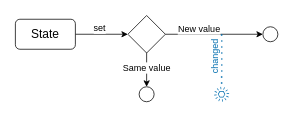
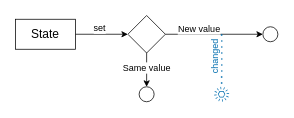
node "State": shape rounded rectangle -> rectangle
